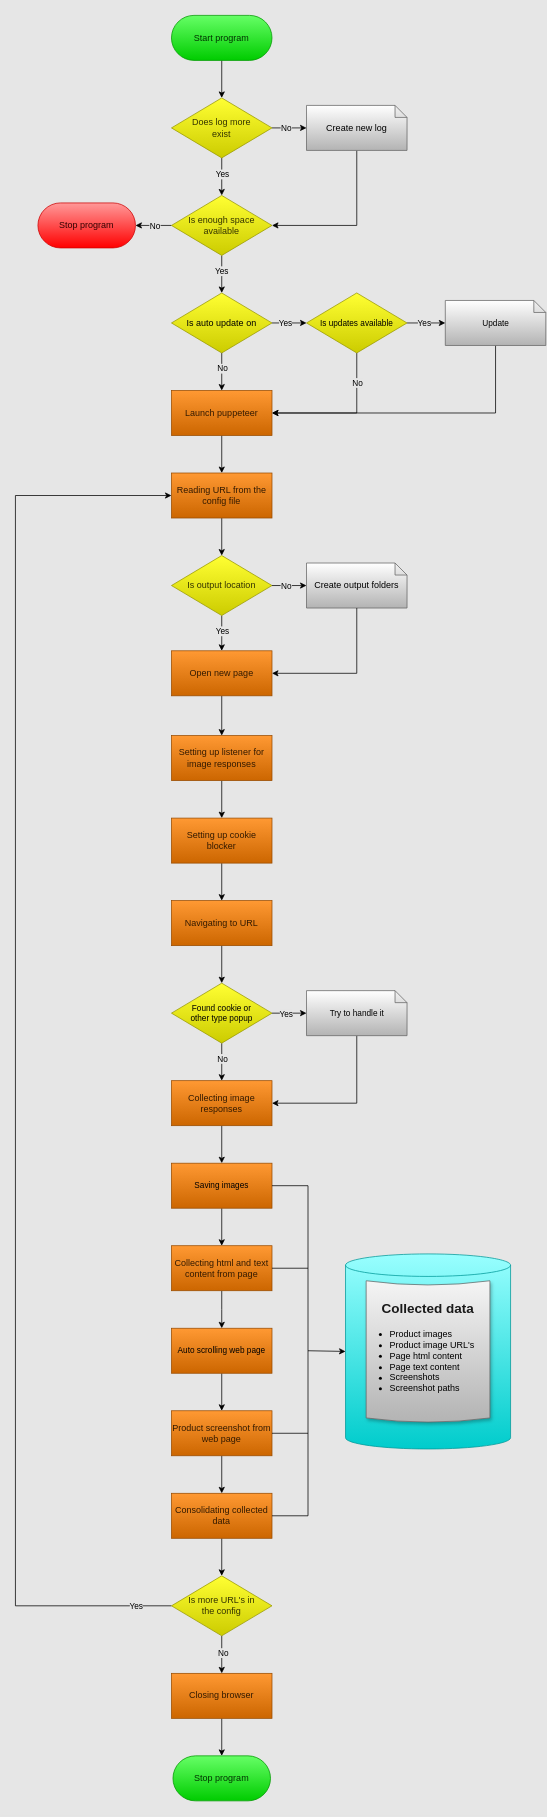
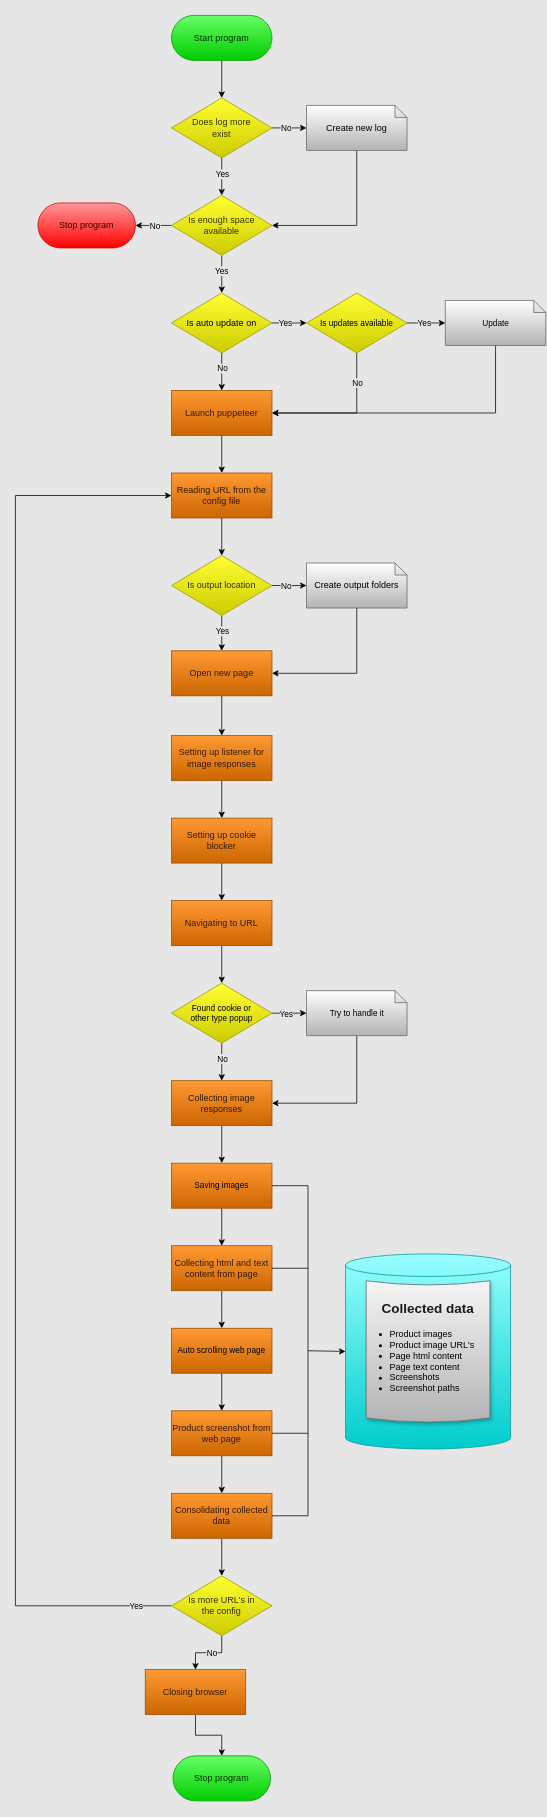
node "Closing browser": moved (222, 1695) -> (195, 1692)
